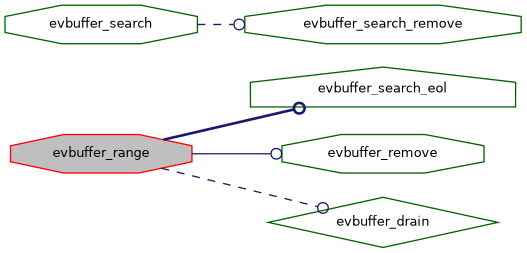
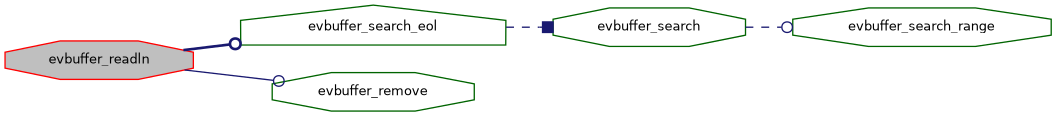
node "evbuffer_search_remove": label "evbuffer_search_remove" -> "evbuffer_search_range"
edge "evbuffer_search_eol" -> "evbuffer_search": added
node "evbuffer_range": label "evbuffer_range" -> "evbuffer_readln"
node "evbuffer_drain": removed
